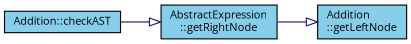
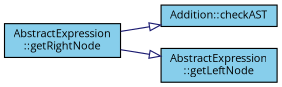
edge "Addition::checkAST" -> "AbstractExpression ::getRightNode": reversed
node "Addition ::getLeftNode": label "Addition ::getLeftNode" -> "AbstractExpression ::getLeftNode"
